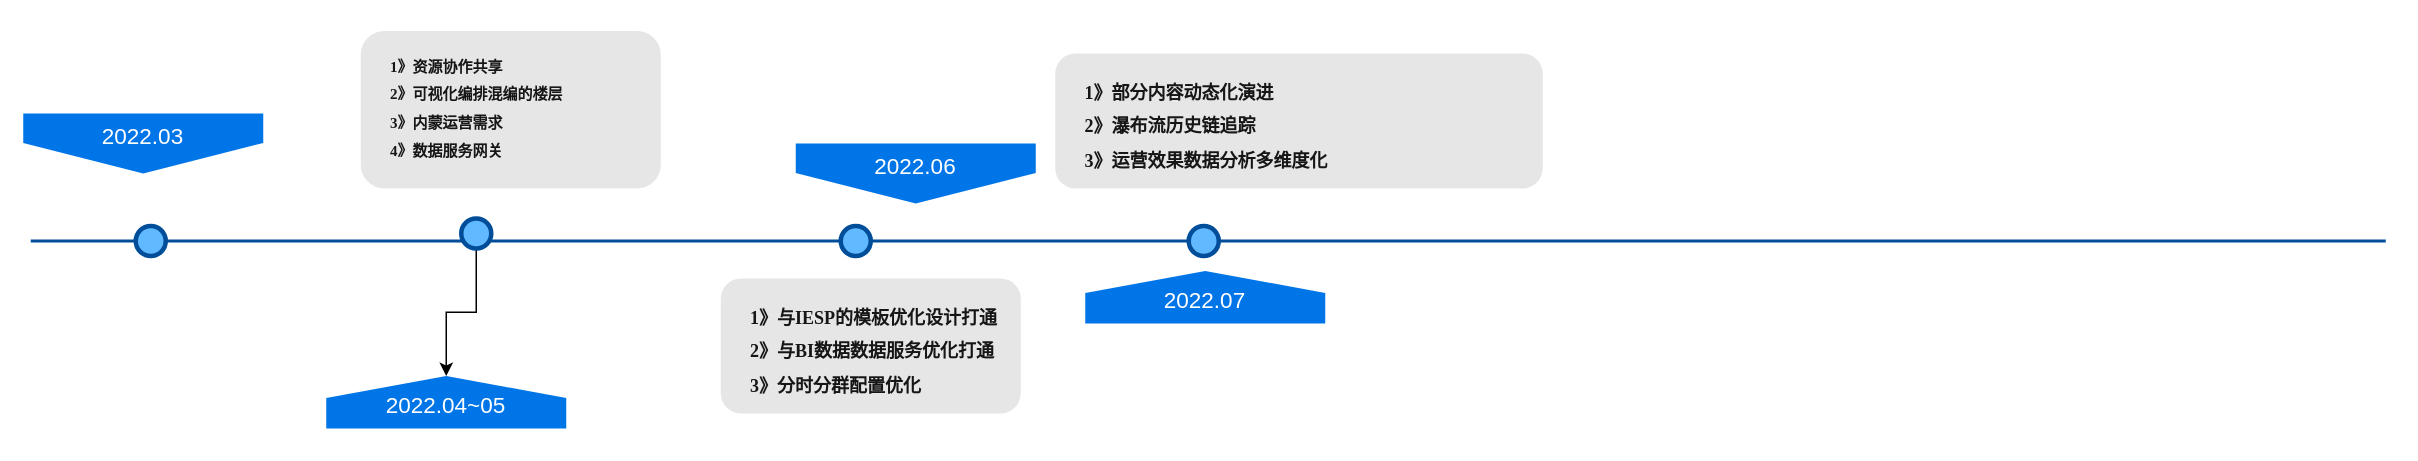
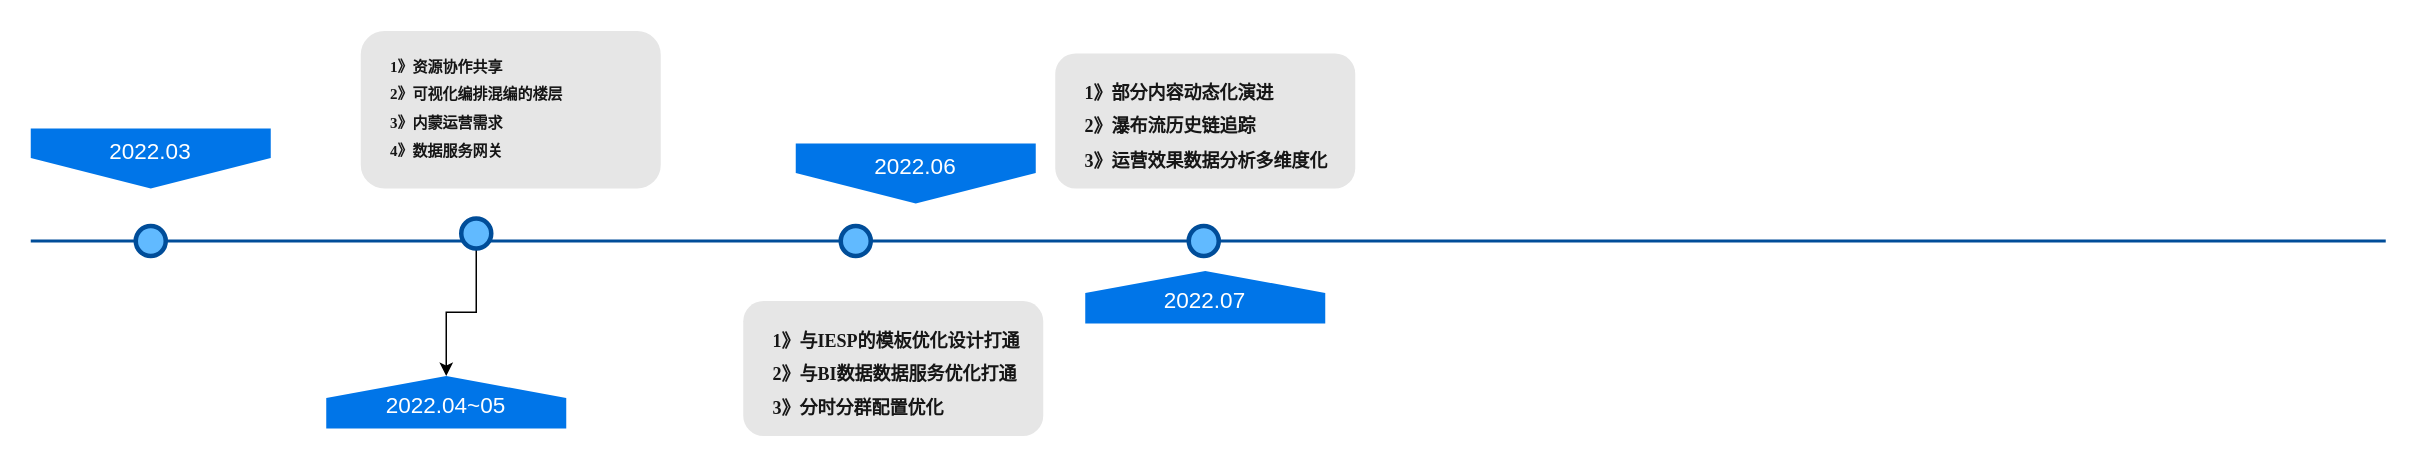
node "1》部分内容动态化演进2》瀑布流历史链追踪 3》运营效果数据分析多维度化": size 488x135 -> 300x135
node "2022.03": moved (143, 143) -> (151, 158)
node "1》与IESP的模板优化设计打通2》与BI数据数据服务优化打通 3》分时分群配置优化": moved (871, 346) -> (893, 368)
